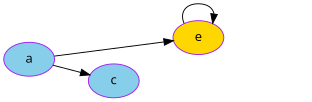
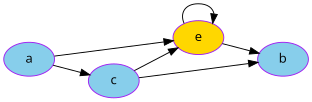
node "b": added
edge "c" -> "e": added
